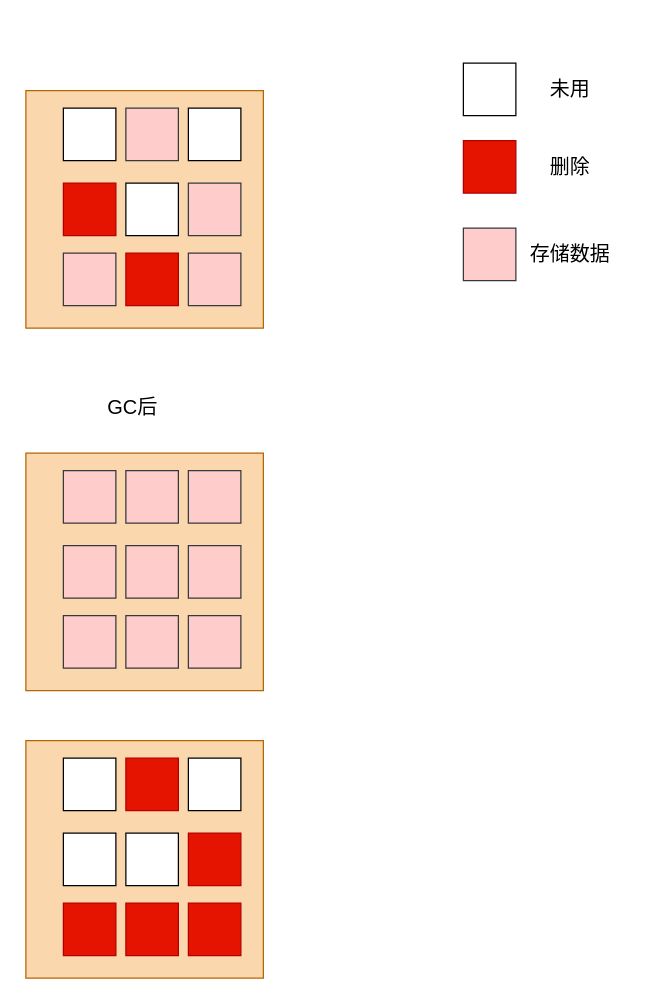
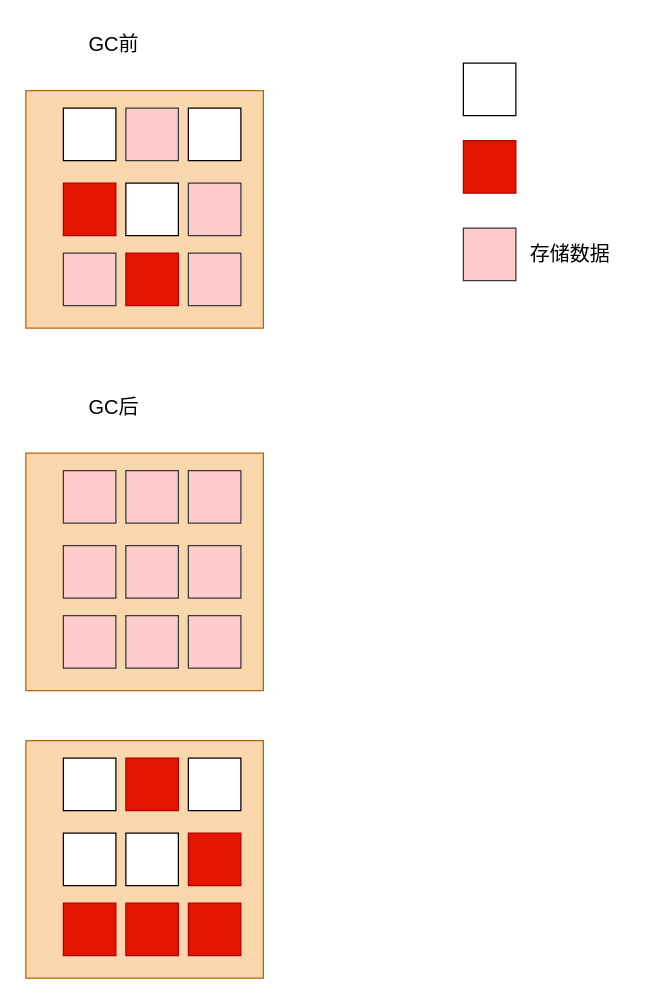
node "GC前": added
node "未用": removed
node "删除": removed
node "GC后": moved (132, 407) -> (113, 407)
